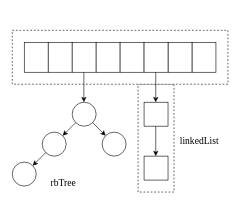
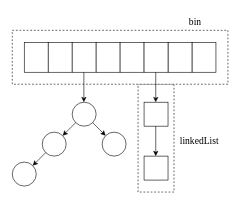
node "bin": added
node "rbTree": removed
